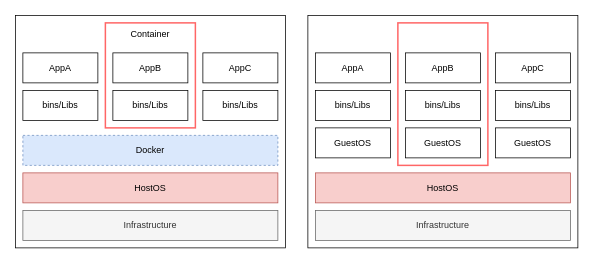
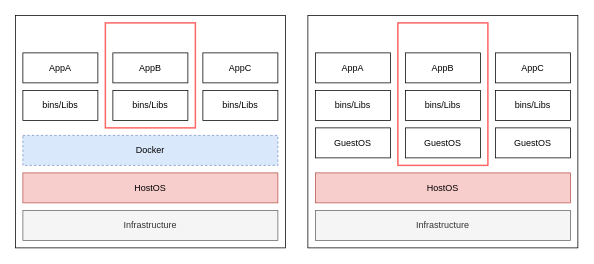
node "Container": removed
